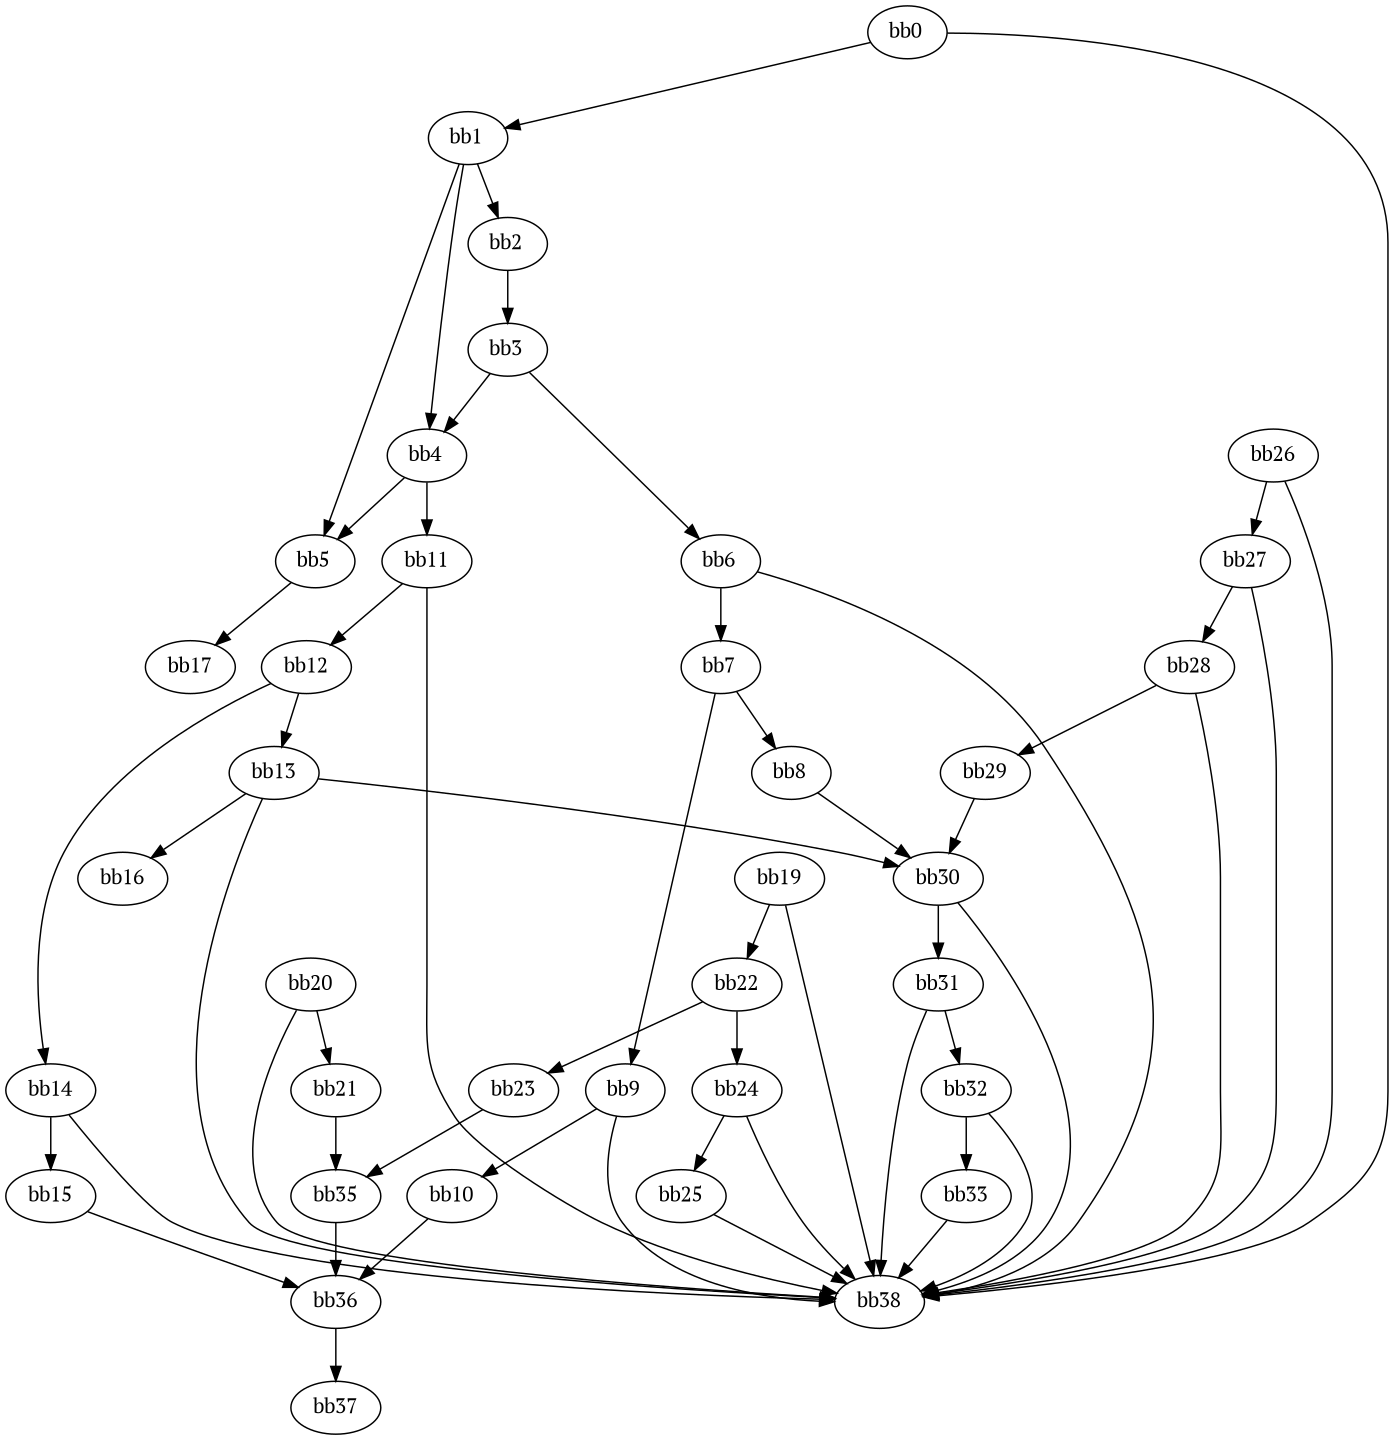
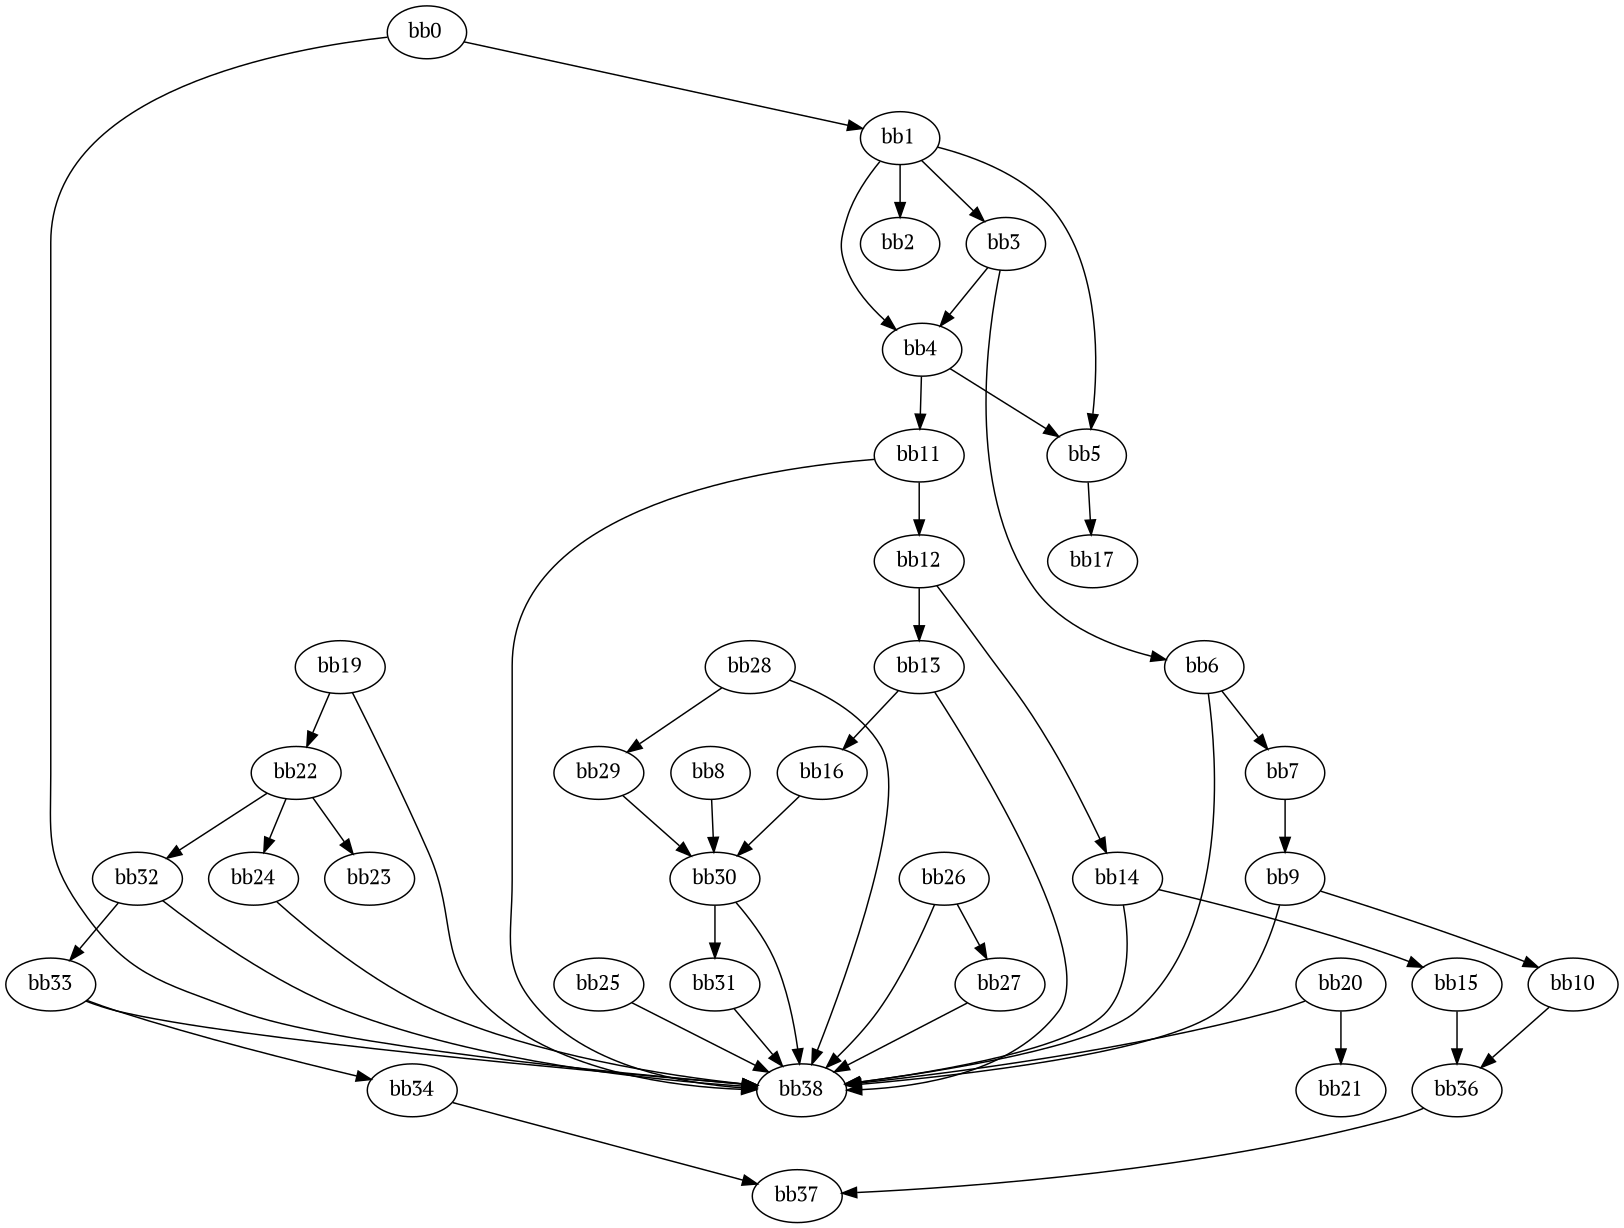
edge "bb2" -> "bb3": now "bb1" -> "bb3"
edge "bb27" -> "bb28": removed
edge "bb7" -> "bb8": removed
edge "bb13" -> "bb30": now "bb16" -> "bb30"
edge "bb31" -> "bb32": now "bb22" -> "bb32"
node "bb34": added
edge "bb24" -> "bb25": removed
node "bb35": removed
